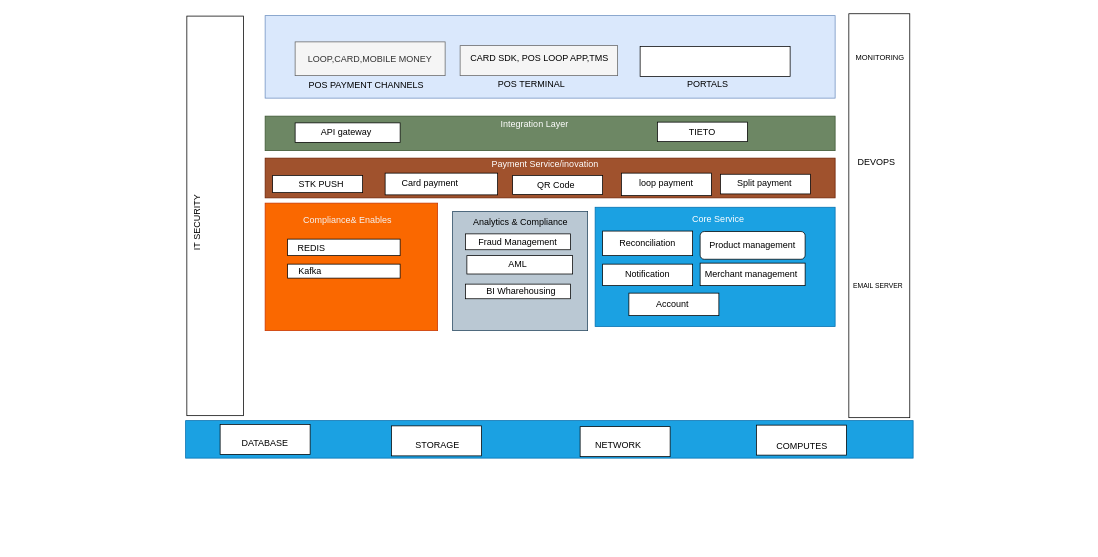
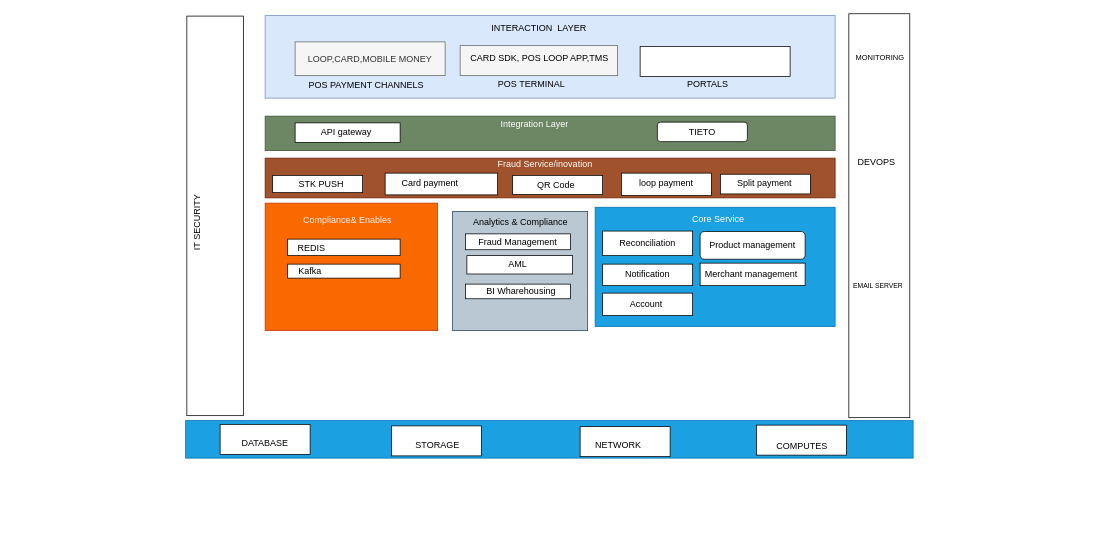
node "INTERACTION LAYER": added
node "TIETO": shape rectangle -> rounded rectangle
node "Payment Service/inovation": label "Payment Service/inovation" -> "Fraud Service/inovation"
node "Account": moved (674, 304) -> (648, 304)
